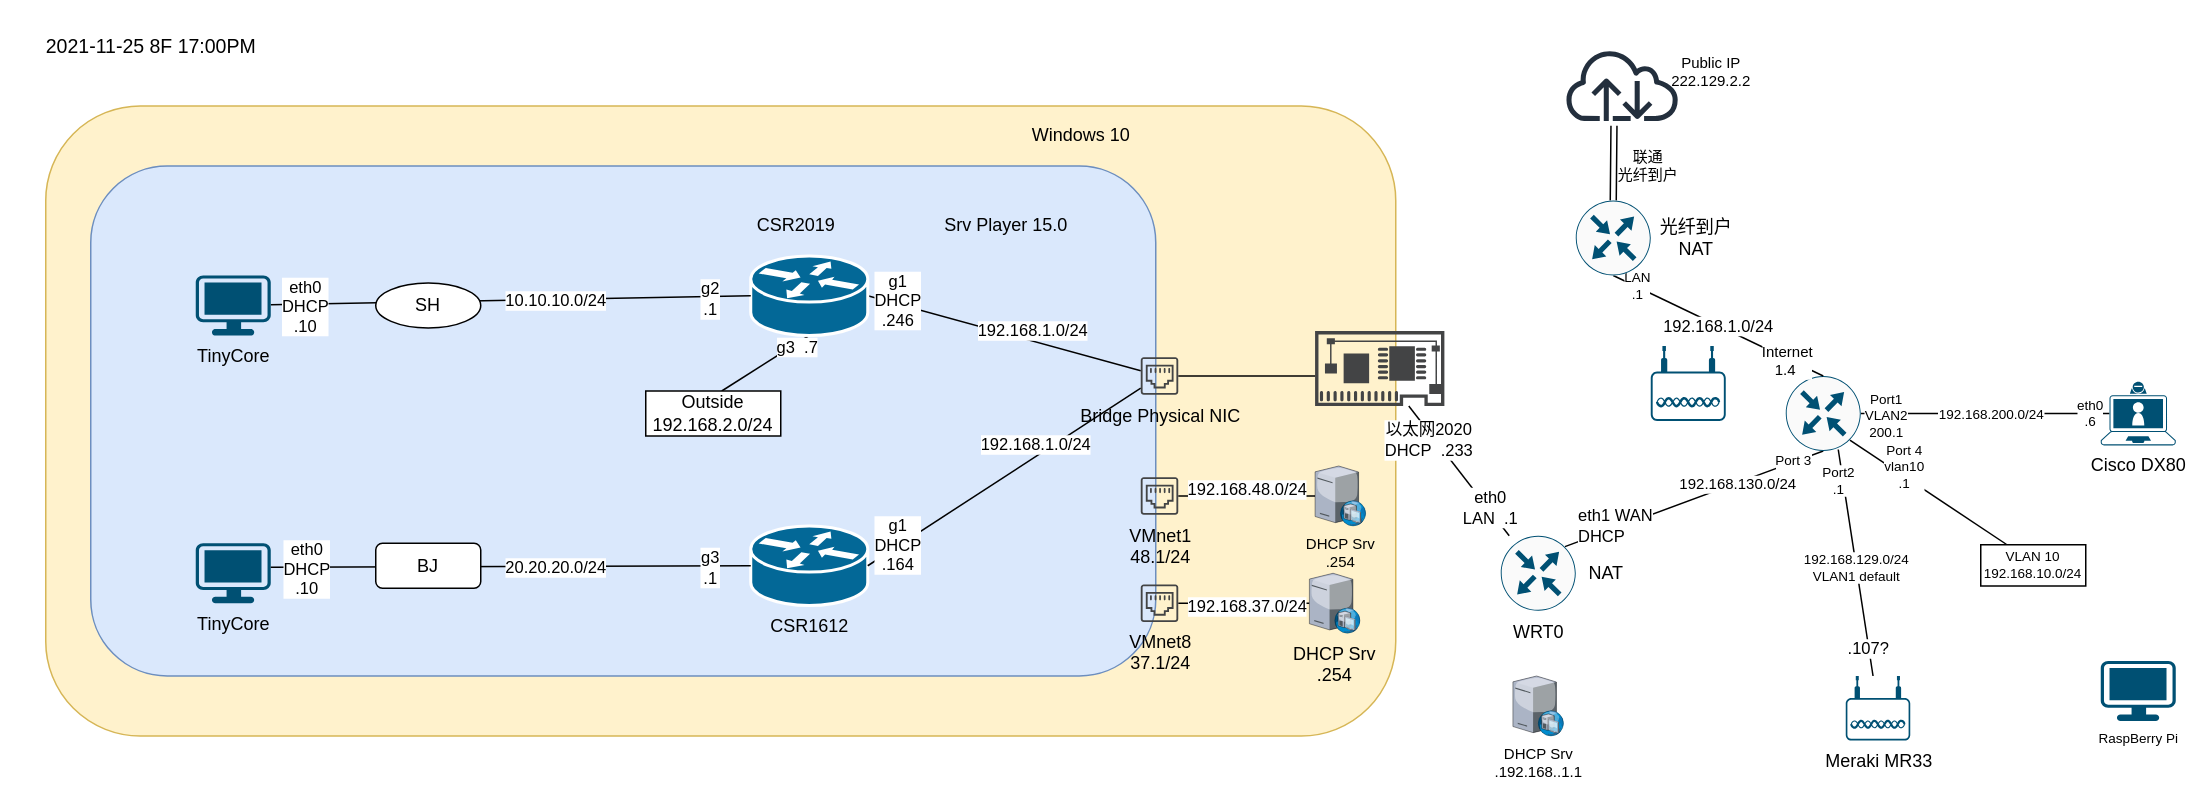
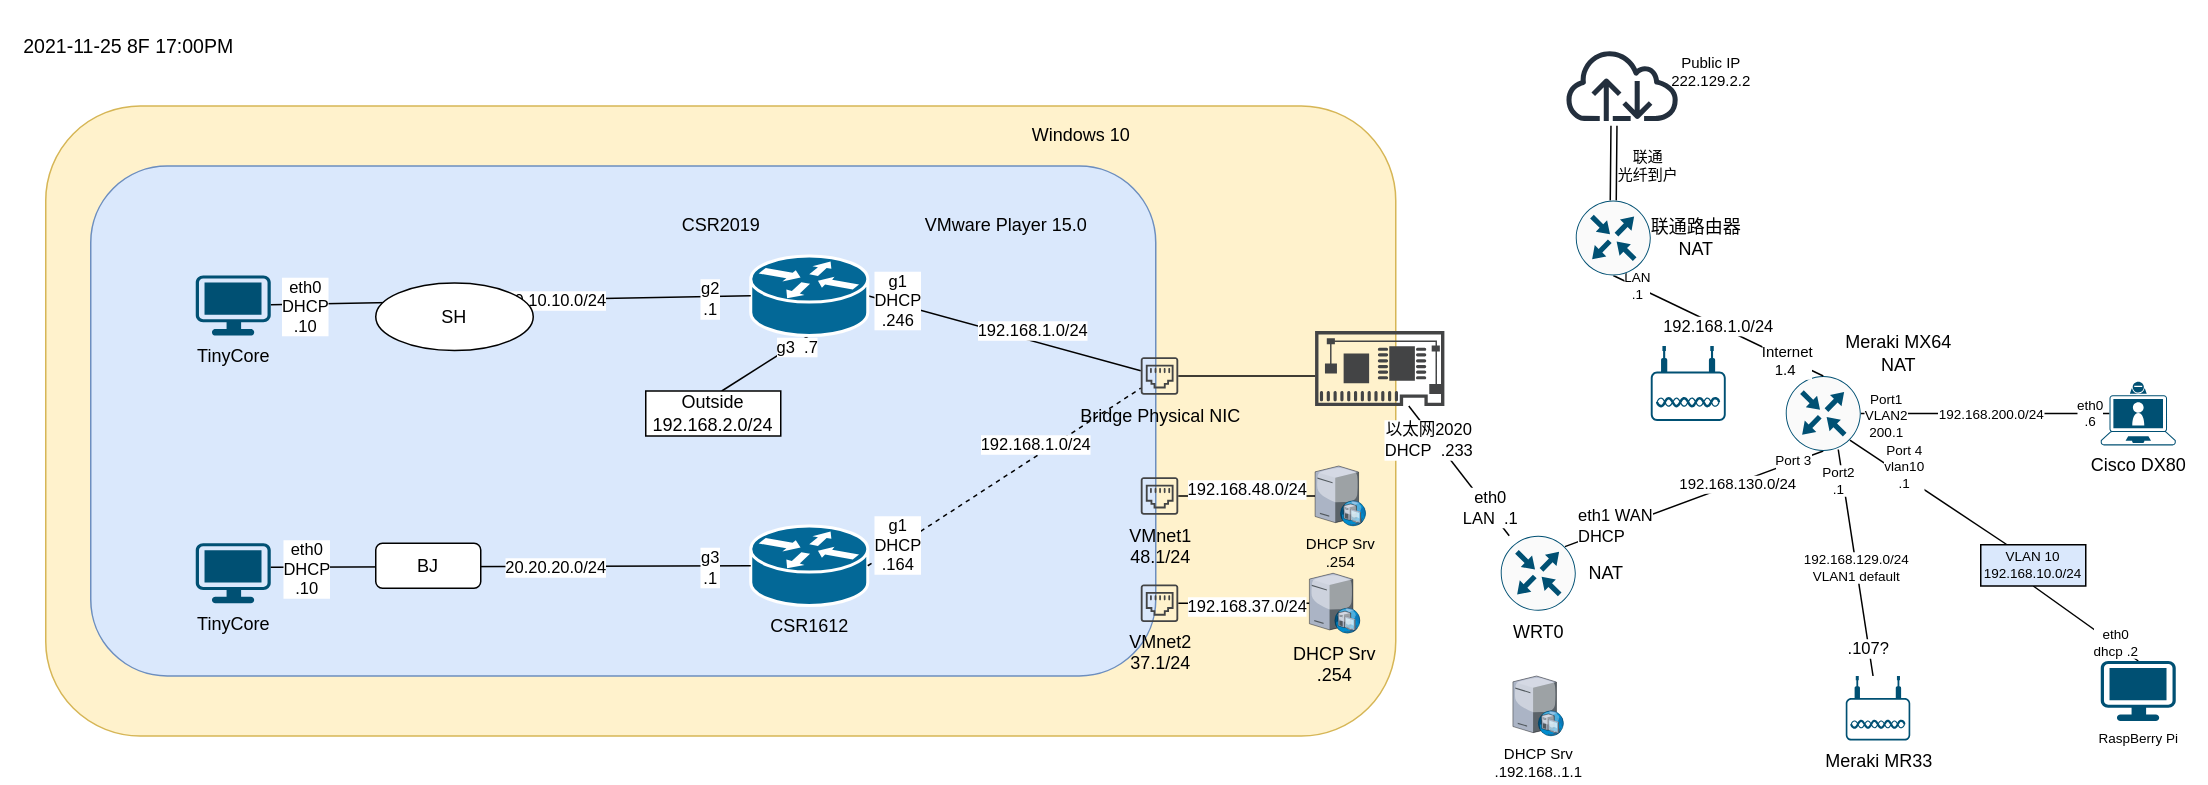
node "2021-11-25 8F 17:00PM": moved (151, 46) -> (128, 46)
node "CSR2019": moved (796, 226) -> (721, 226)
node "Srv Player 15.0": label "Srv Player 15.0" -> "VMware Player 15.0"
node "光纤到户 NAT": label "光纤到户 NAT" -> "联通路由器 NAT"
node "SH": size 105x45 -> 158x68
node "Meraki MX64 NAT": added
edge "Bridge Physical NIC" -- "CSR1612": style solid -> dashed
node "VLAN 10192.168.10.0/24": fillcolor #ffffff -> #dae8fc
edge "VLAN 10192.168.10.0/24" -- "RaspBerry Pi": added, label "eth0 dhcp .2"
node "VMnet8 37.1/24": label "VMnet8 37.1/24" -> "VMnet2 37.1/24"
